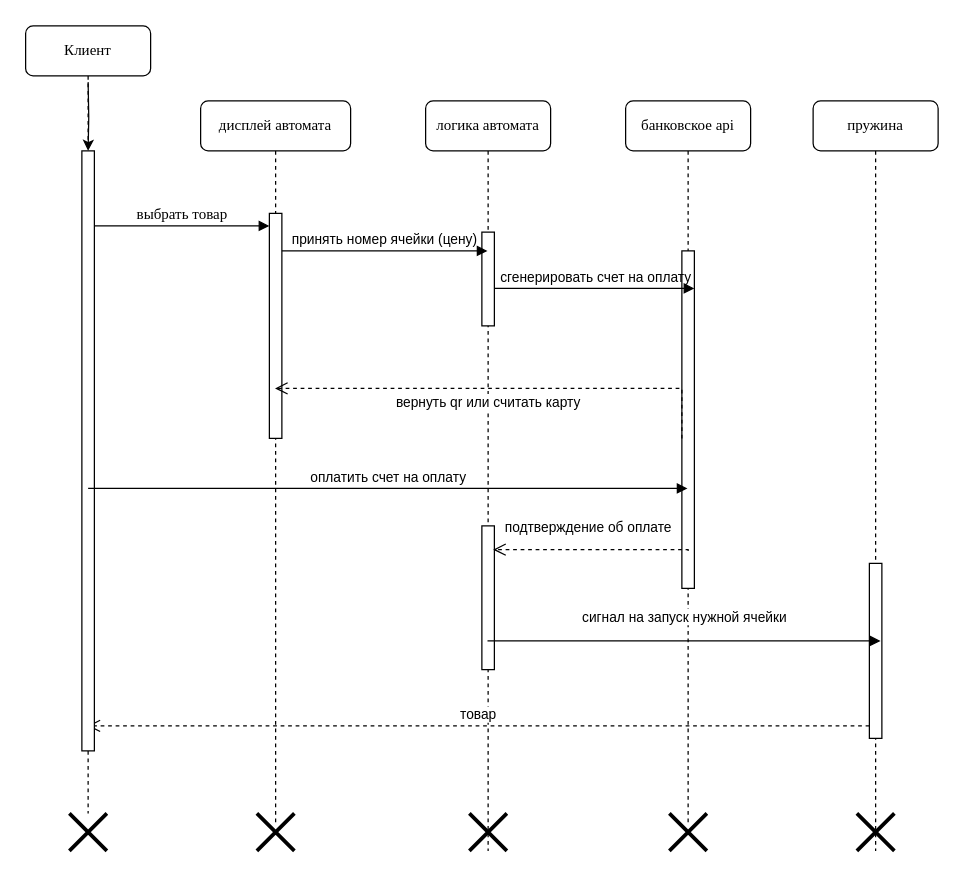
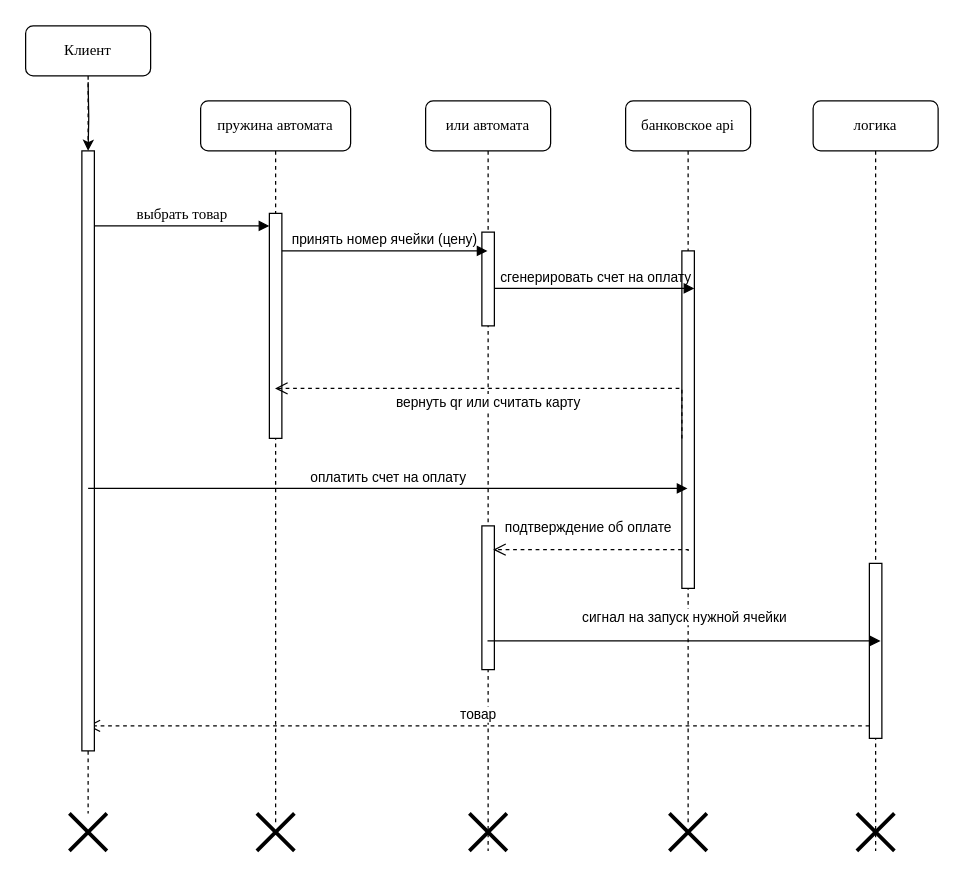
node "дисплей автомата": label "дисплей автомата" -> "пружина автомата"
node "логика автомата": label "логика автомата" -> "или автомата"
node "пружина": label "пружина" -> "логика"
